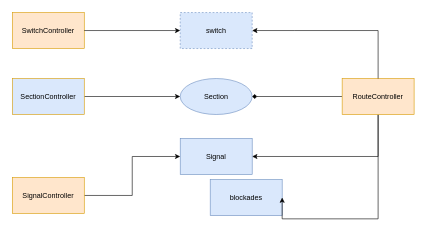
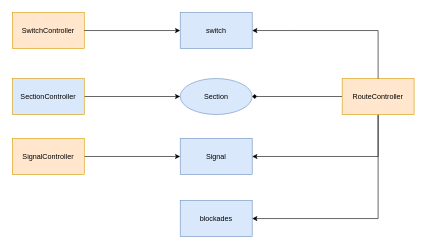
node "switch": style dashed -> solid
node "SignalController": moved (48, 195) -> (48, 156)
node "blockades": moved (246, 197) -> (216, 218)
